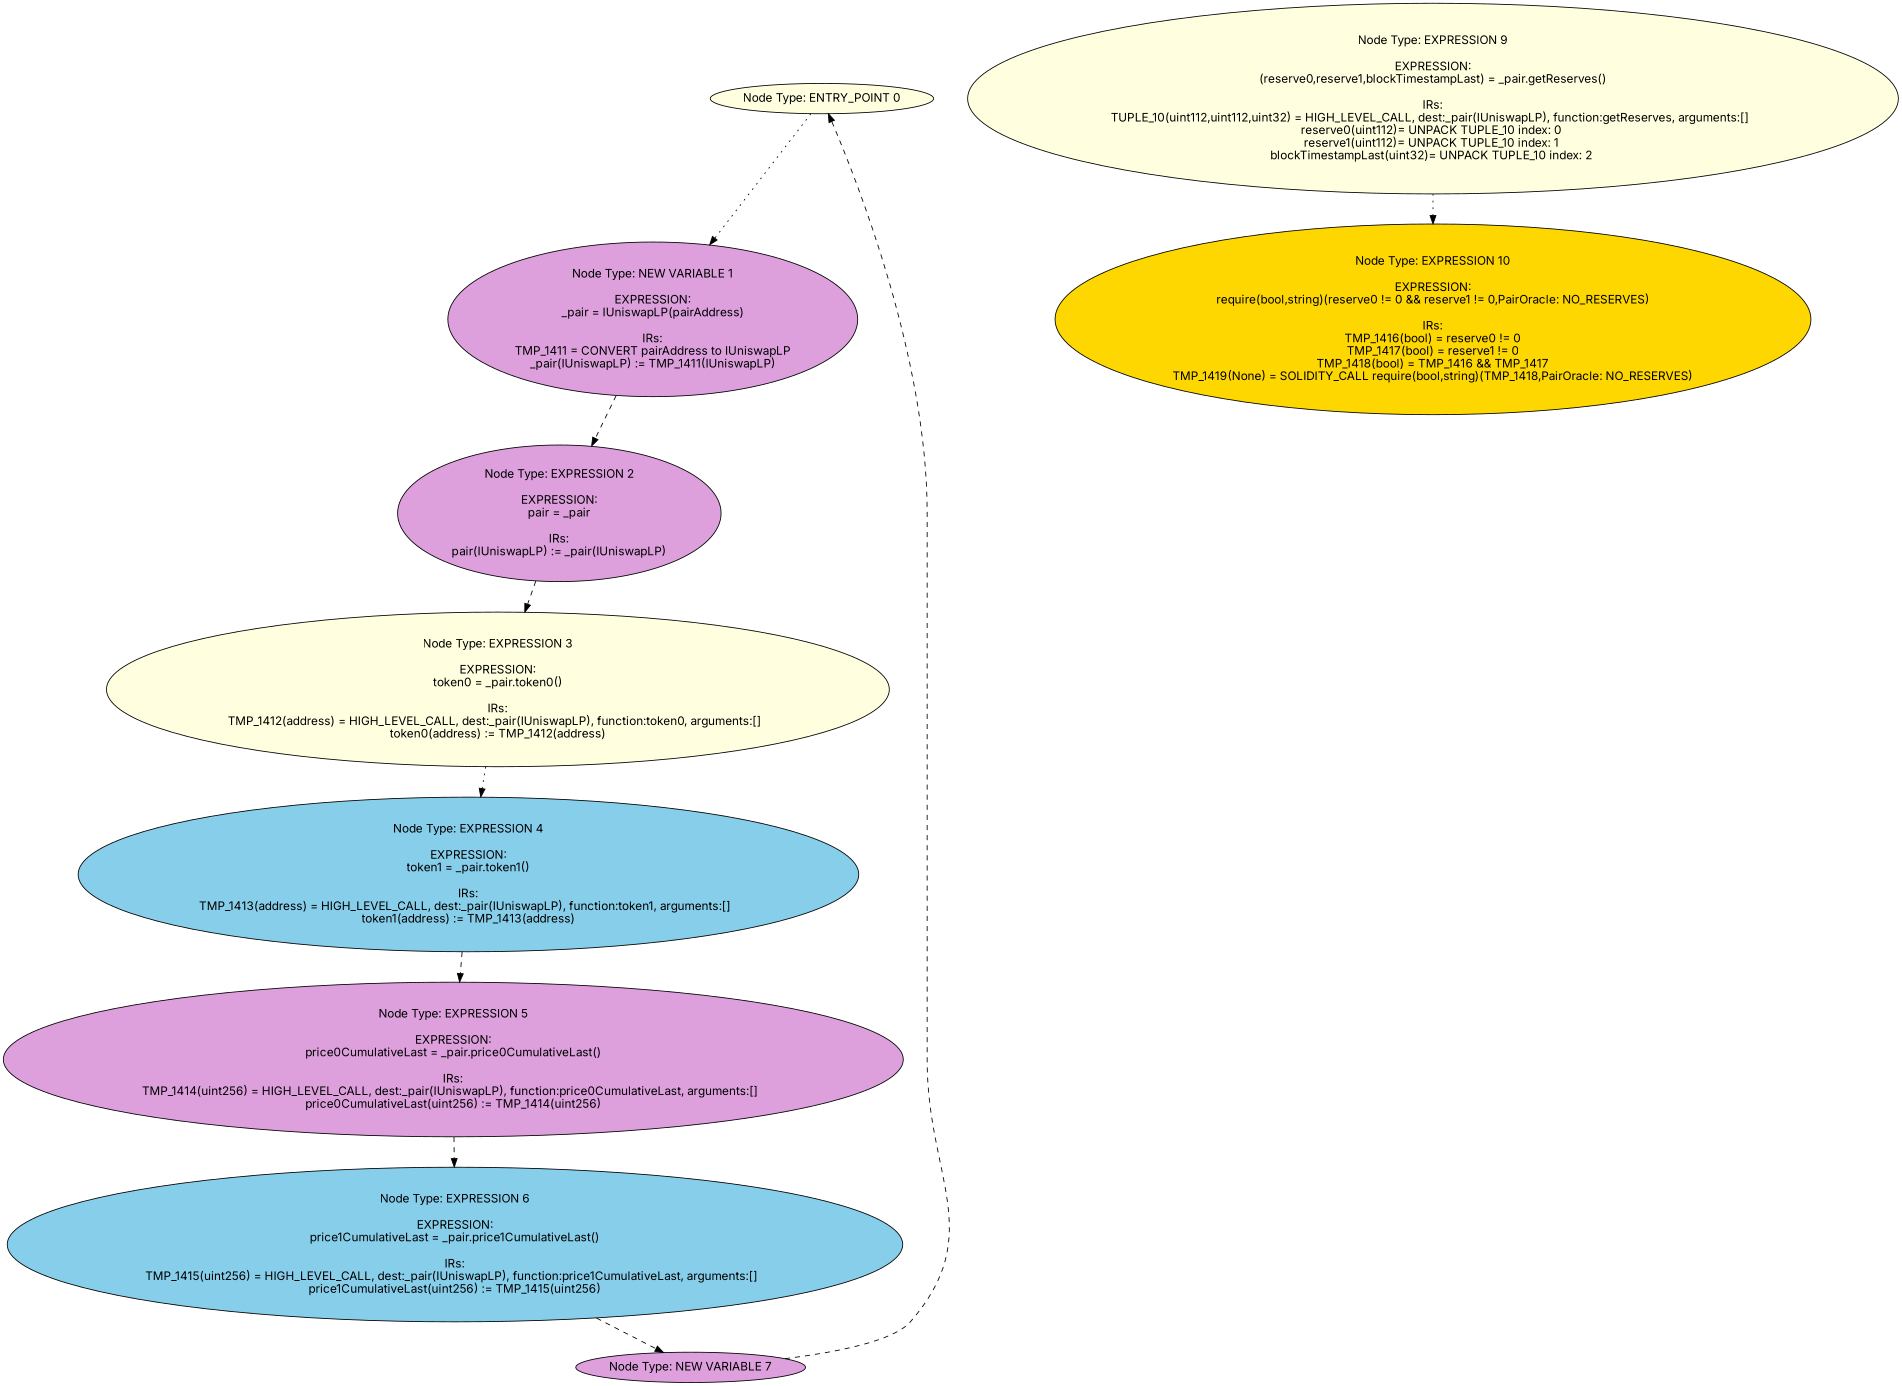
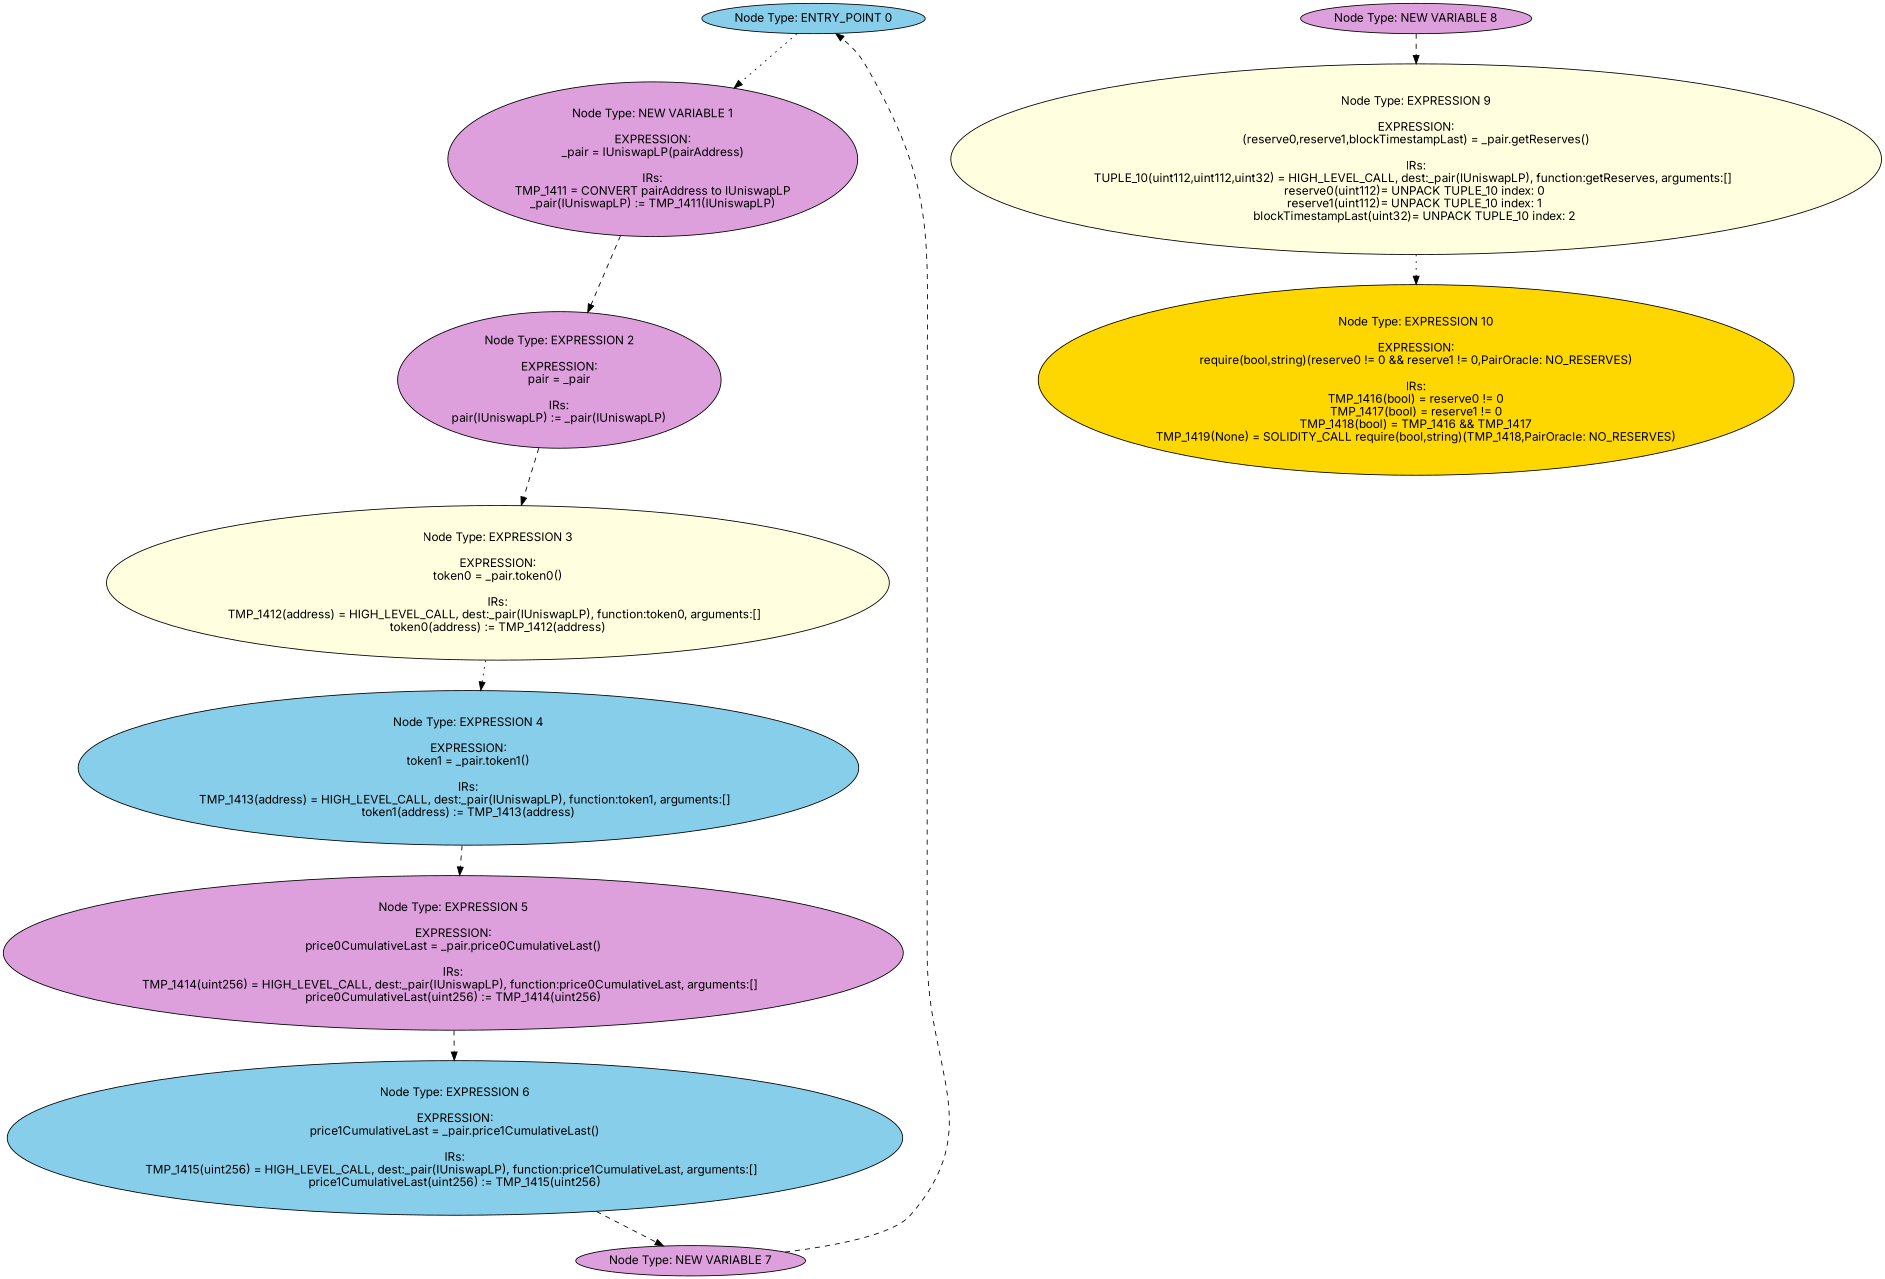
node "Node Type: NEW VARIABLE 8": added
node "Node Type: ENTRY_POINT 0": fillcolor lightyellow -> skyblue
